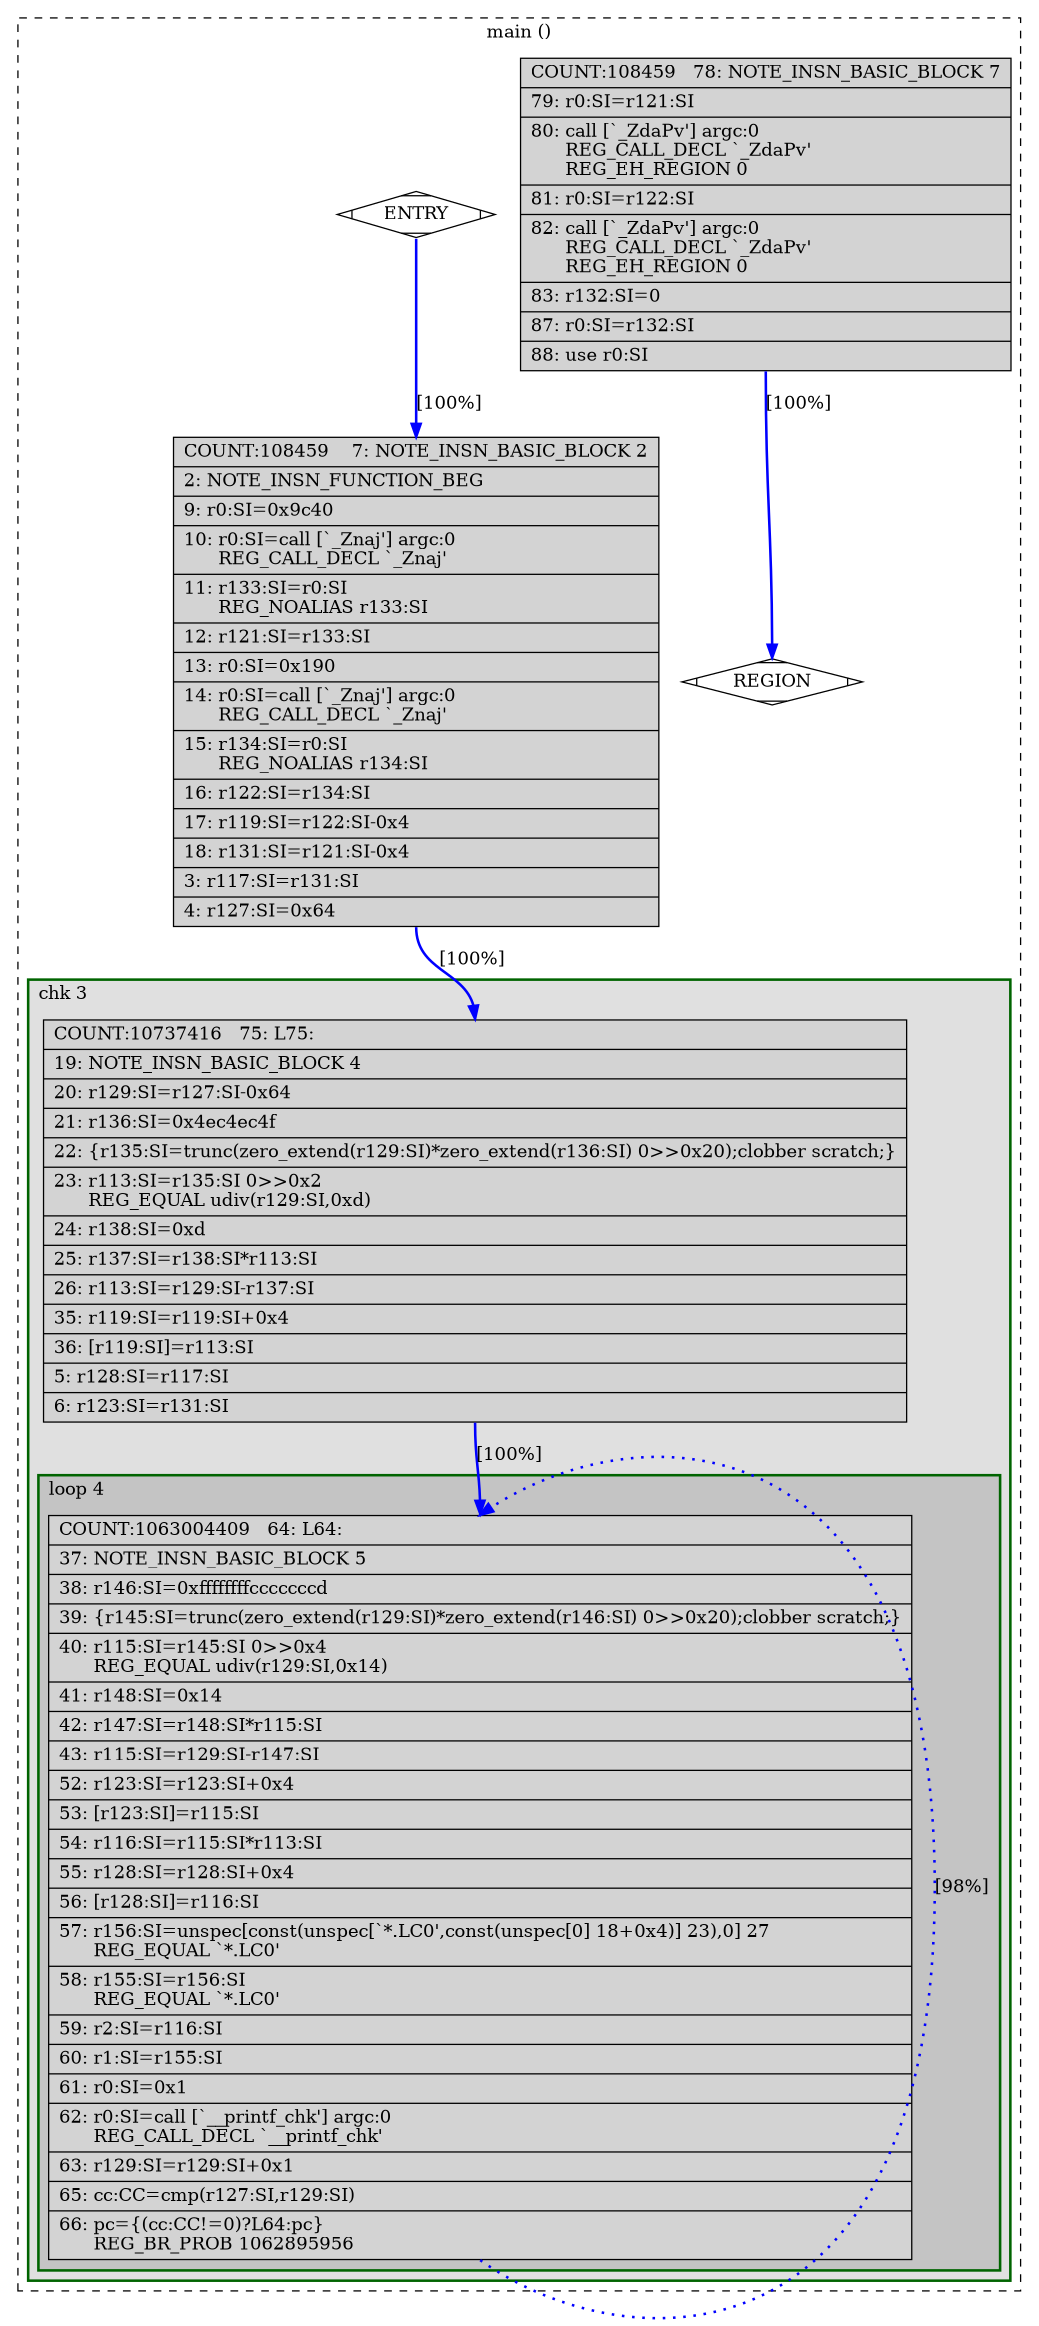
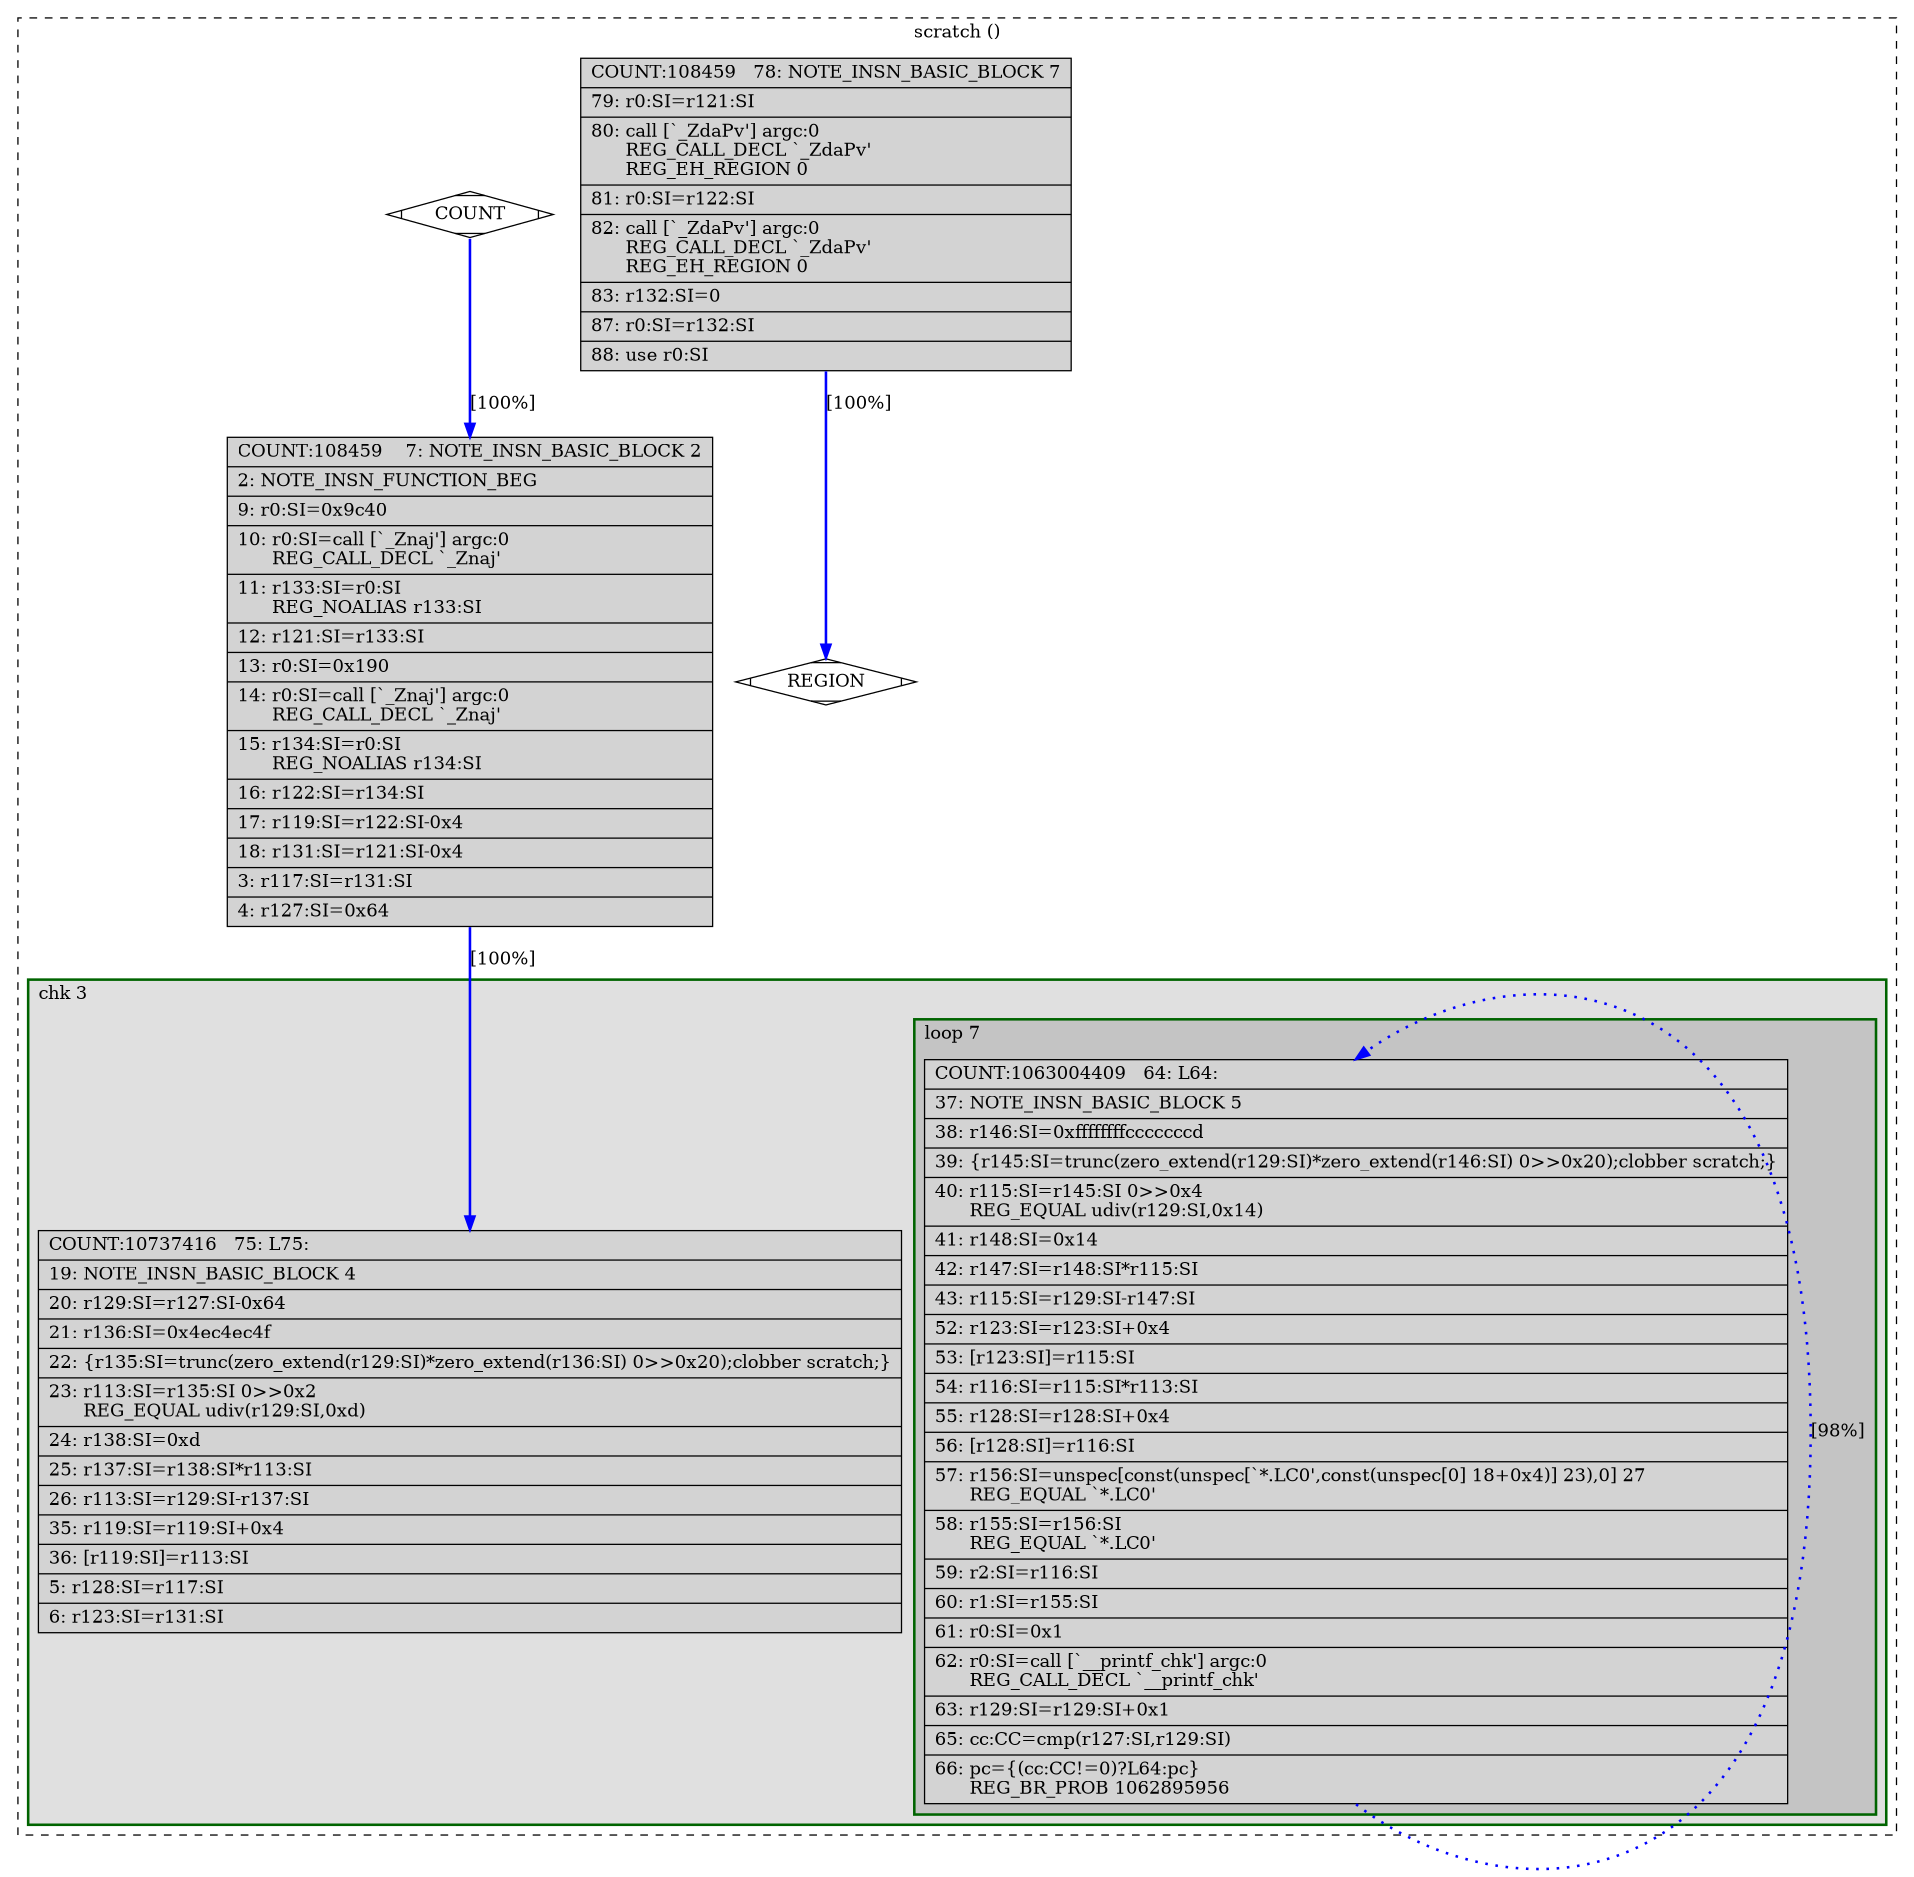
cluster "main ()": label "main ()" -> "scratch ()"
node "ENTRY": label "ENTRY" -> "COUNT"
edge "COUNT:10737416   75: L75:" -> "COUNT:1063004409   64: L64:": removed, label "[100%]"
cluster "loop 4": label "loop 4" -> "loop 7"
